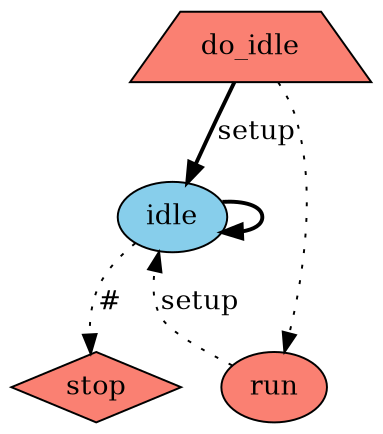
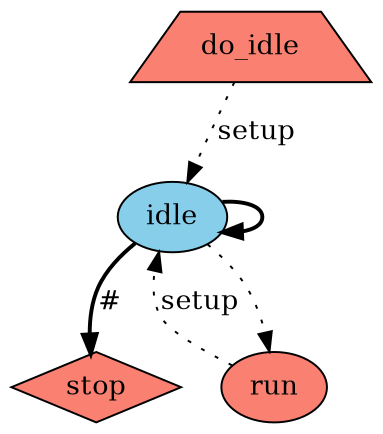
edge "do_idle" -> "idle": style bold -> dotted
edge "do_idle" -> "run": now "idle" -> "run"
edge "idle" -> "stop": style dotted -> bold
